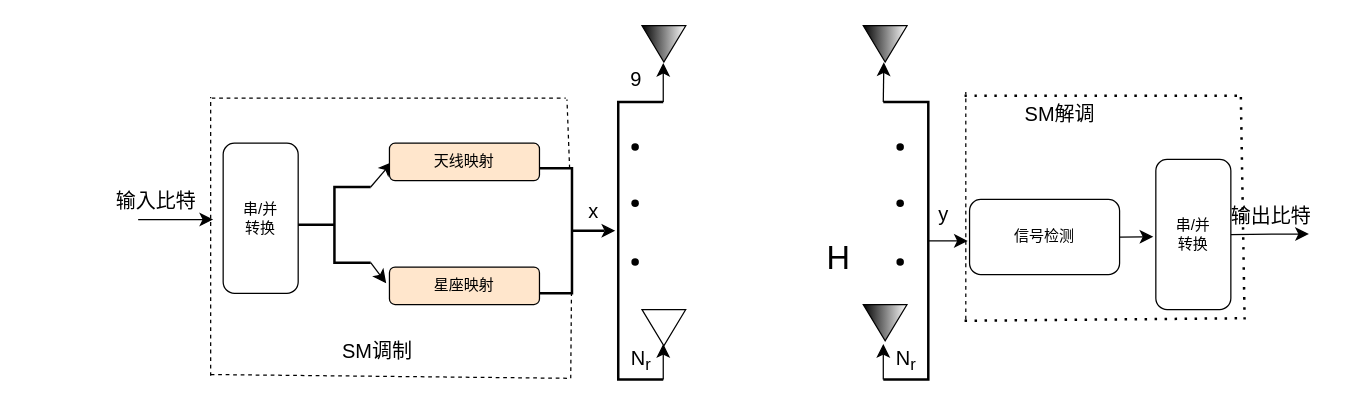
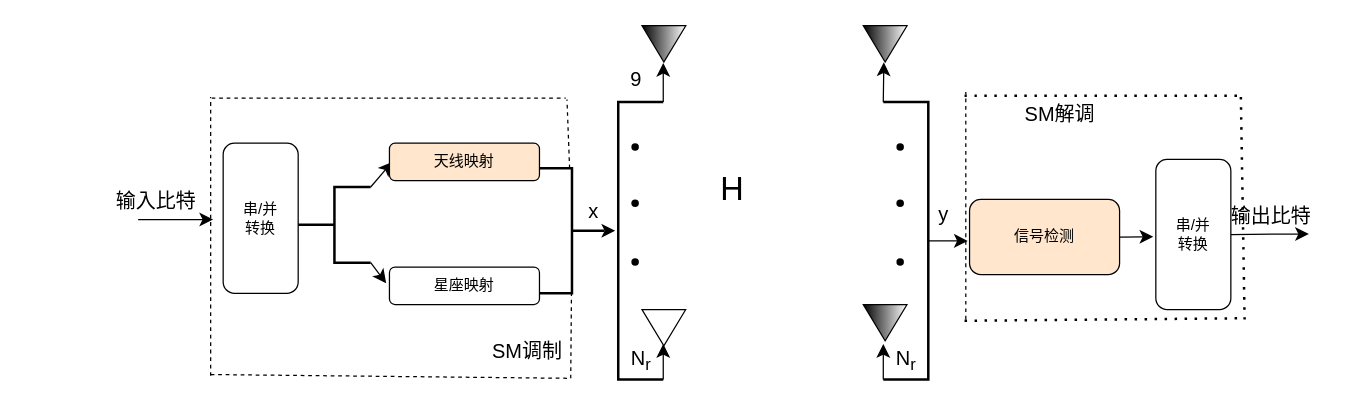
node "信号检测": fillcolor #ffffff -> #ffe6cc
node "H": moved (838, 258) -> (731, 189)
node "星座映射": fillcolor #ffe6cc -> #ffffff
node "SM调制": moved (376, 351) -> (526, 351)
